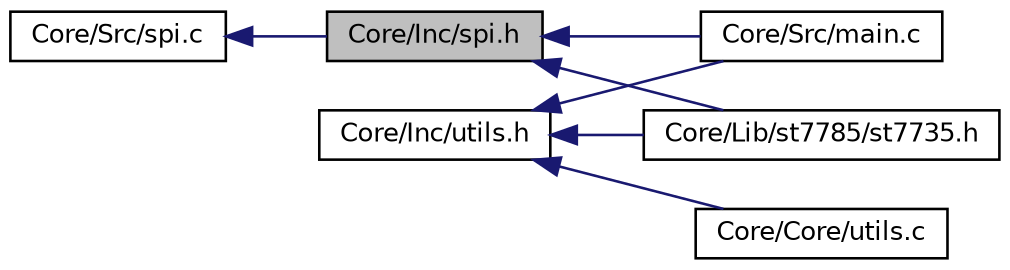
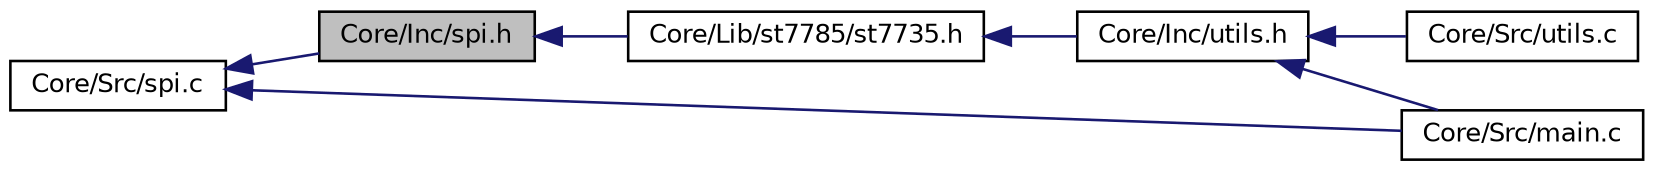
edge "Core/Src/main.c" -> "Core/Inc/spi.h": now "Core/Src/main.c" -> "Core/Src/spi.c"
edge "Core/Lib/st7785/st7735.h" -> "Core/Inc/utils.h": reversed
node "Core/Core/utils.c": label "Core/Core/utils.c" -> "Core/Src/utils.c"
